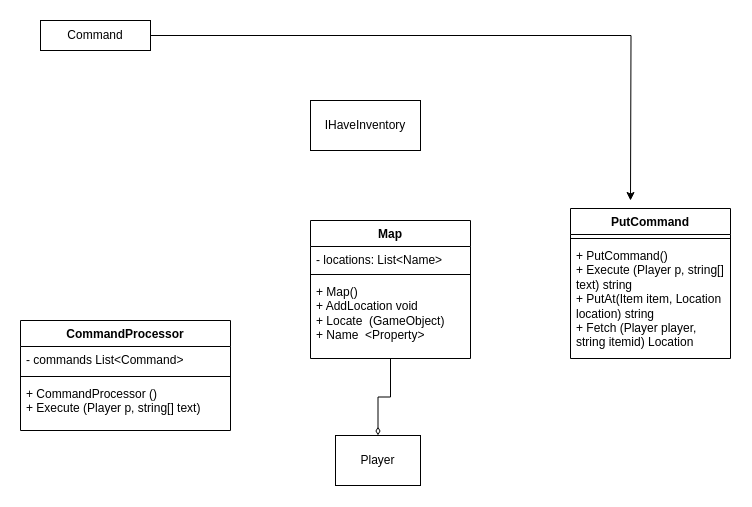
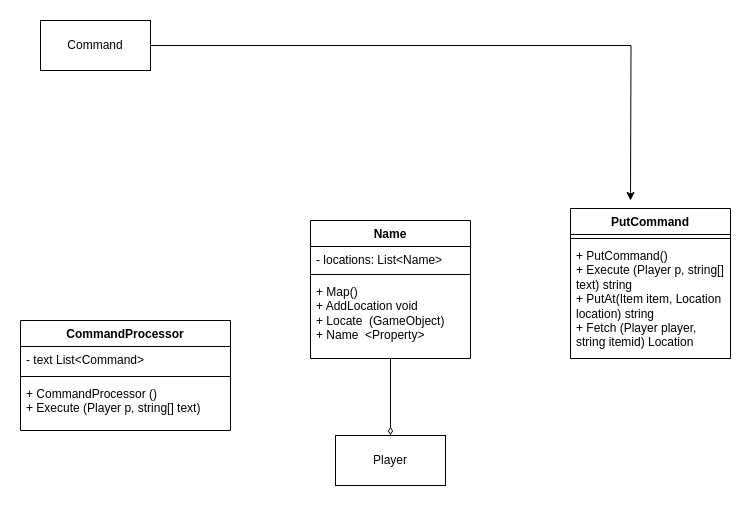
node "Command": size 110x30 -> 110x50
node "IHaveInventory": removed
node "Map": label "Map" -> "Name"
node "- commands List<Command>": label "- commands List<Command>" -> "- text List<Command>"
node "Player": size 85x50 -> 110x50
